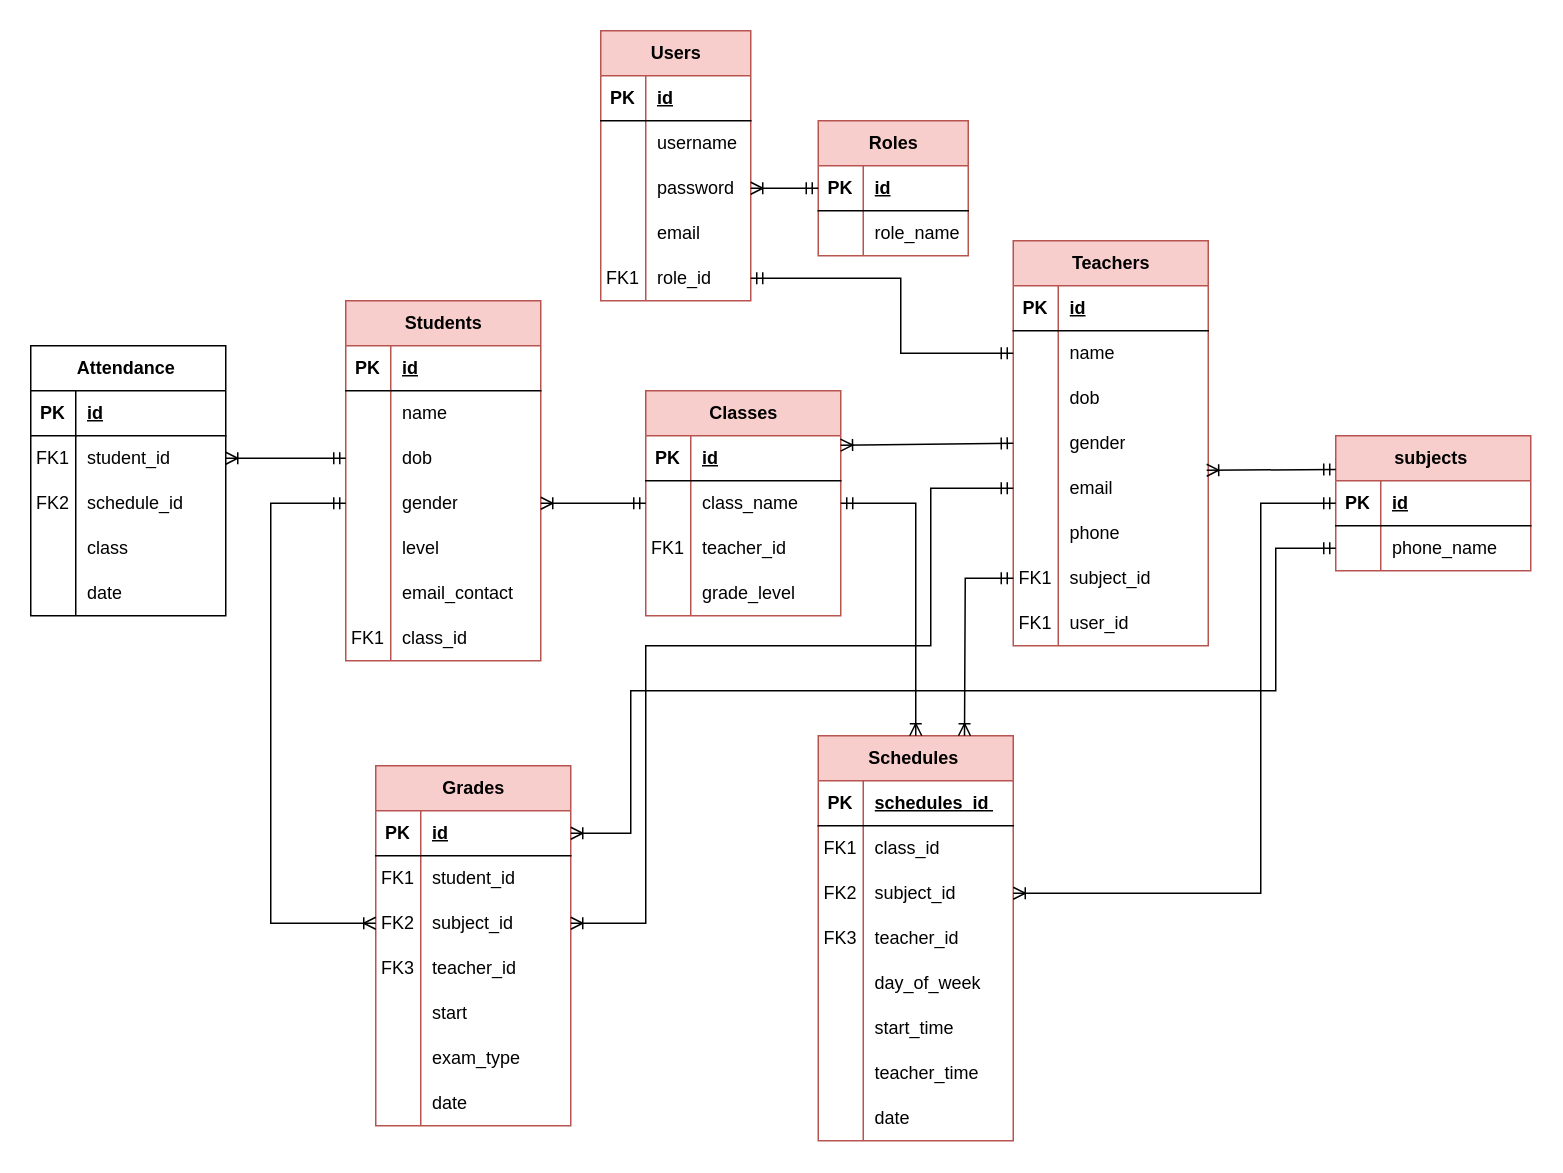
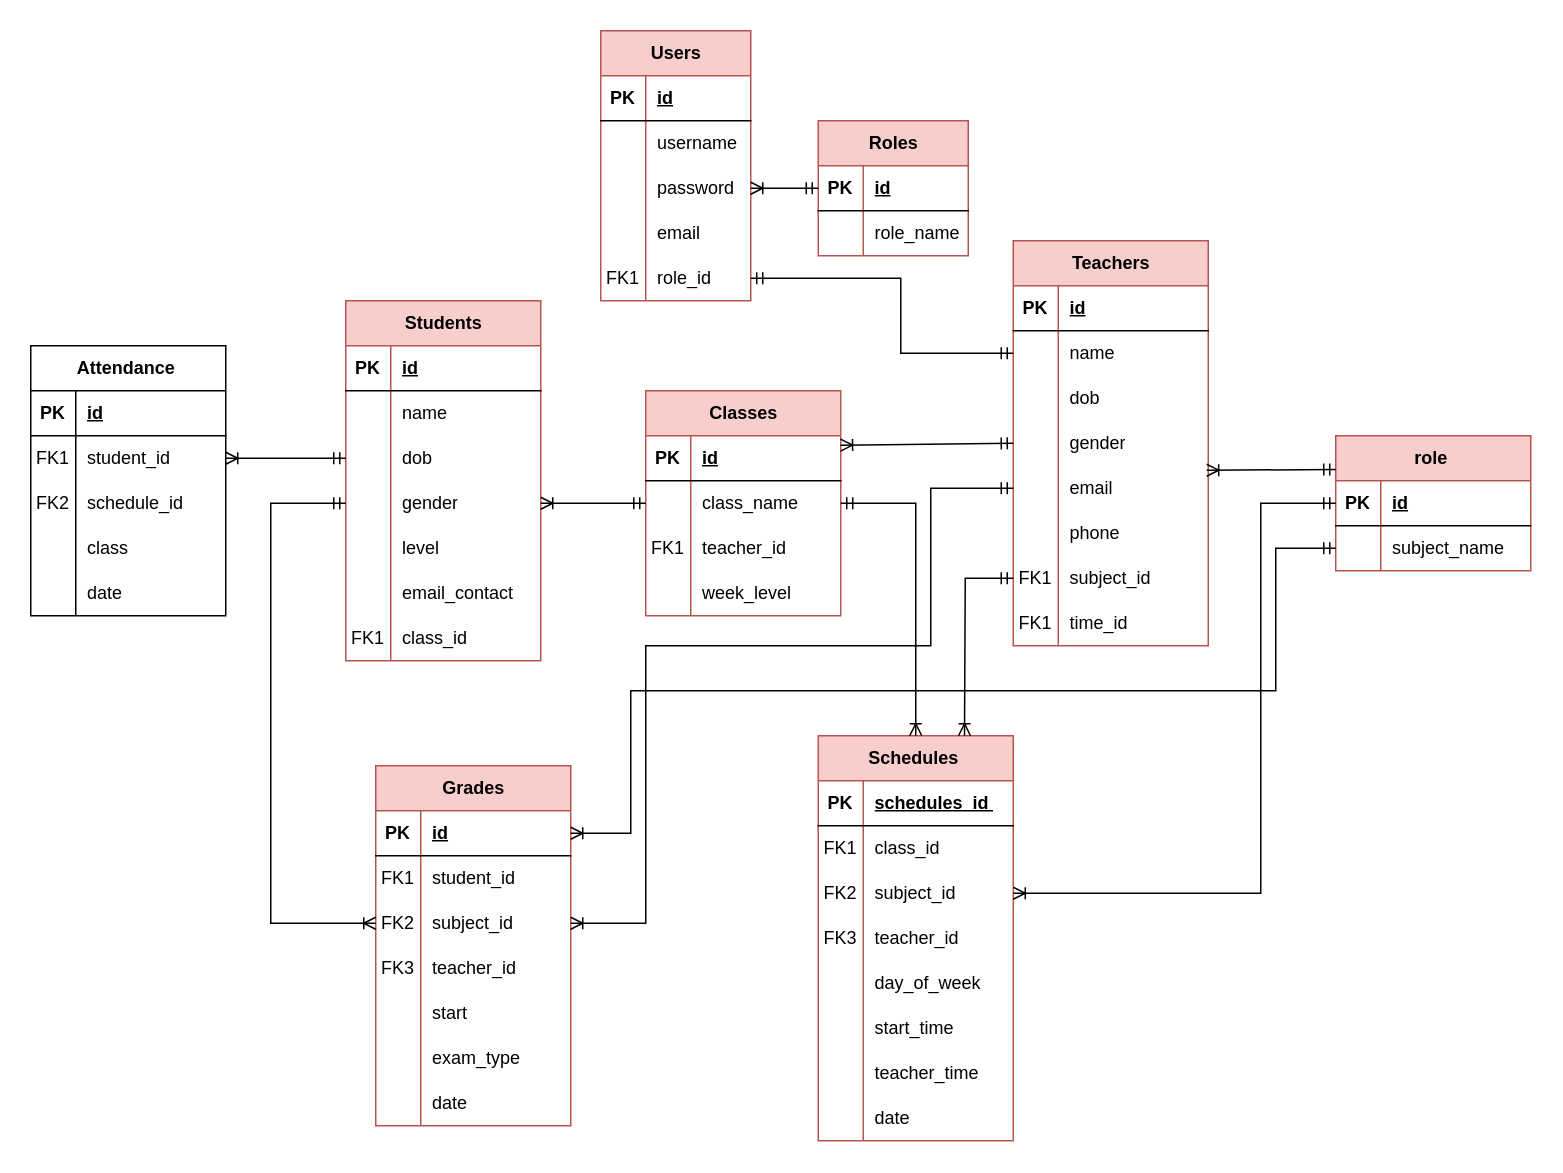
node "subjects": label "subjects" -> "role"
node "phone_name": label "phone_name" -> "subject_name"
node "grade_level": label "grade_level" -> "week_level"
node "user_id": label "user_id" -> "time_id"
